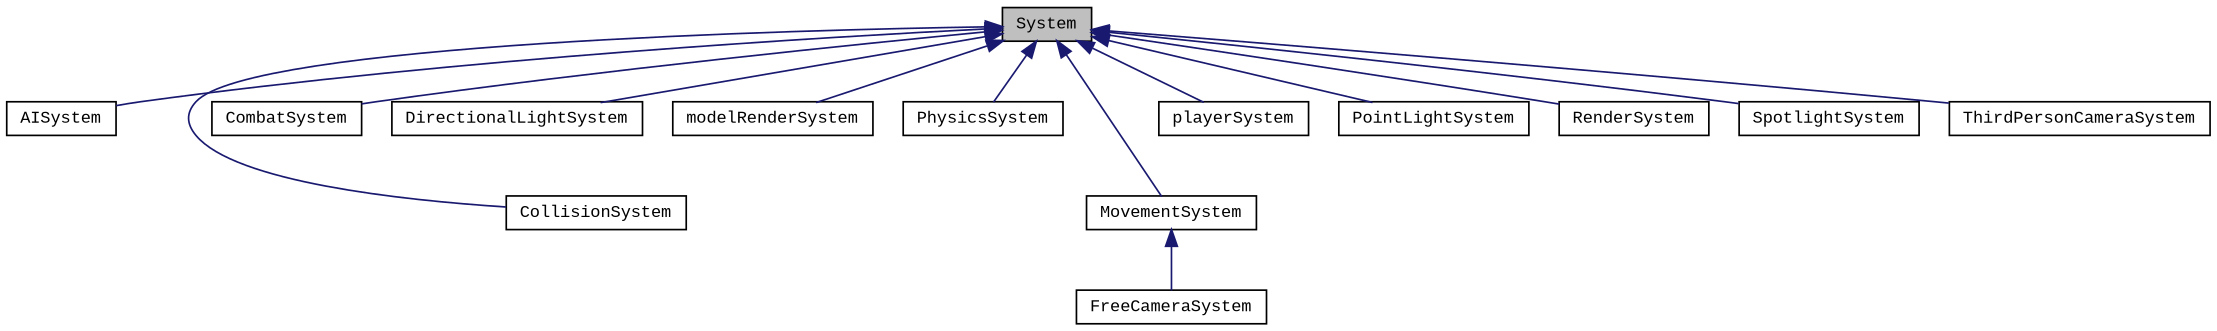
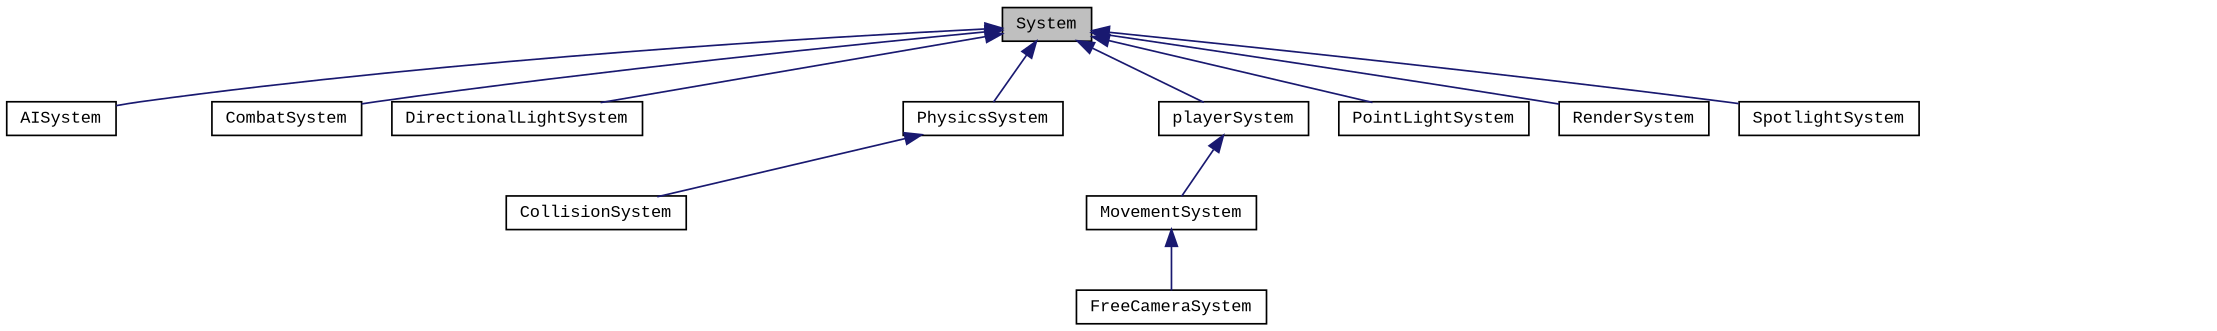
edge "CollisionSystem" -> "System": now "CollisionSystem" -> "PhysicsSystem"
node "modelRenderSystem": removed
node "ThirdPersonCameraSystem": removed
edge "MovementSystem" -> "System": now "MovementSystem" -> "playerSystem"
